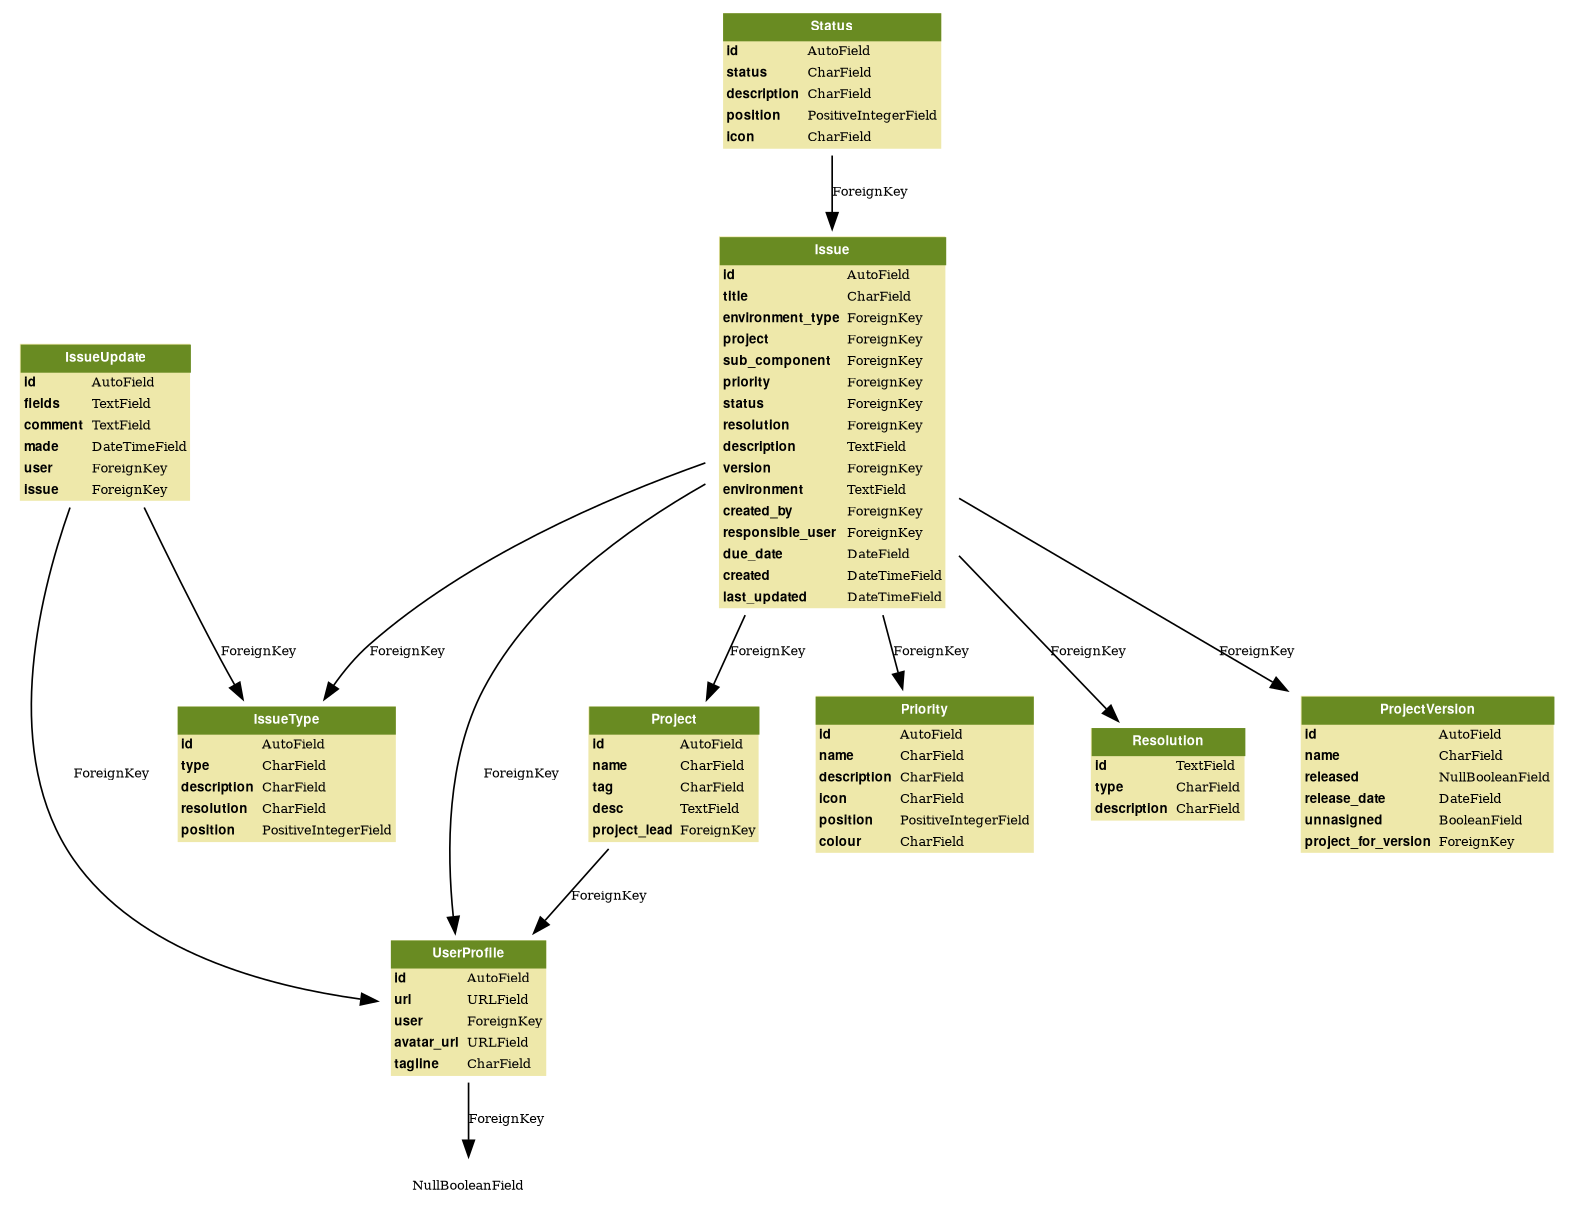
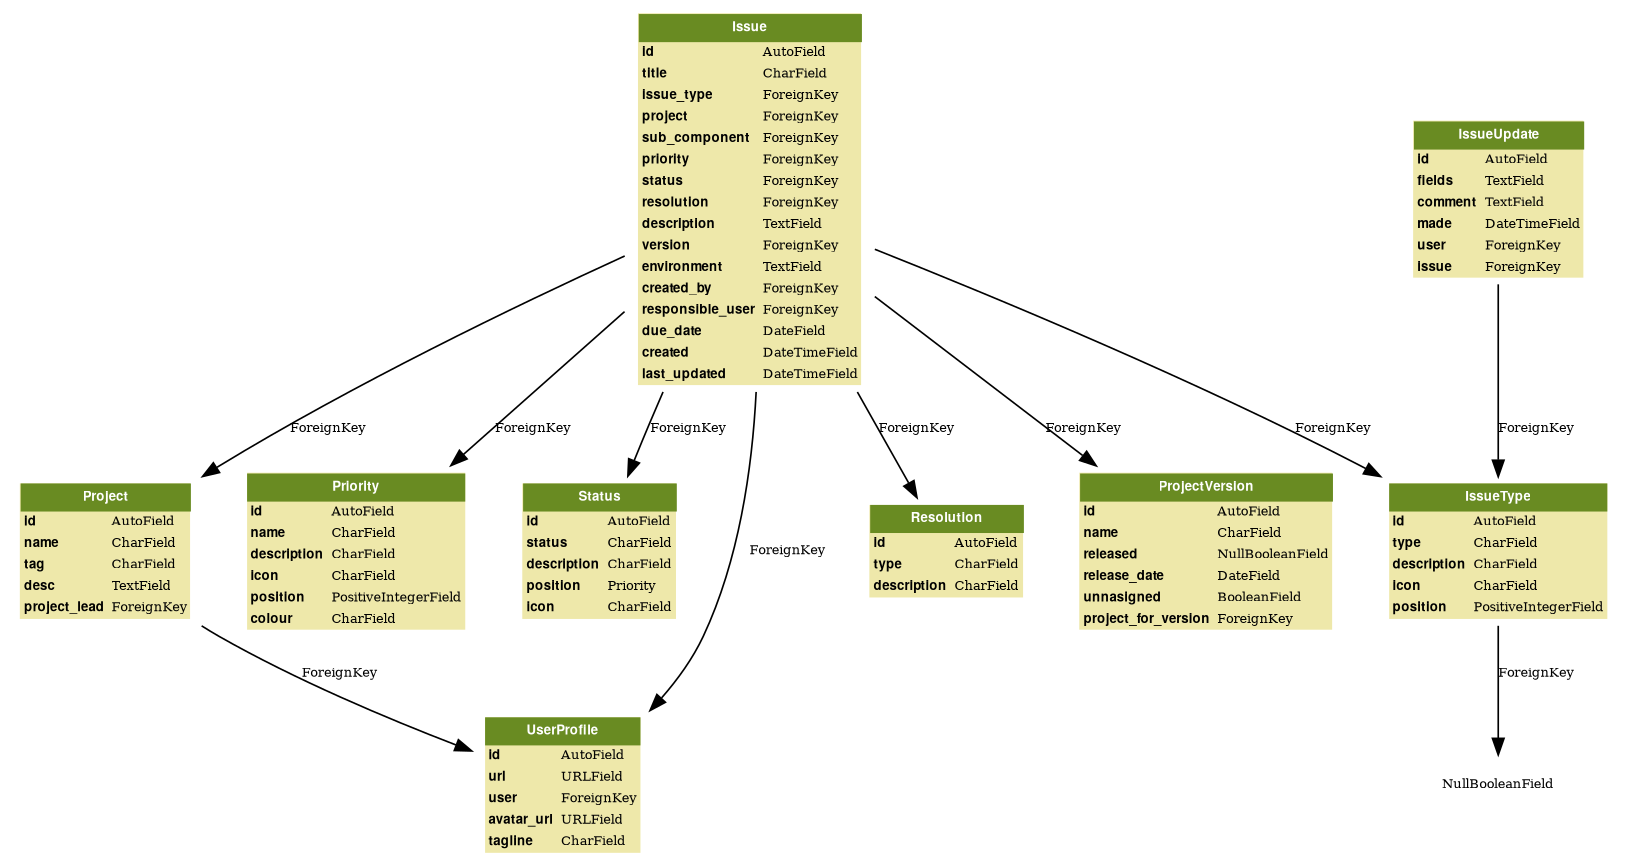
node "Status": text "PositiveIntegerField" -> "Priority"
edge "Status" -> "Issue": reversed
node "Issue": text "environment_type" -> "issue_type"
node "Resolution": text "TextField" -> "AutoField"
node "IssueType": text "resolution" -> "icon"
edge "IssueUpdate" -> "UserProfile": removed, label "ForeignKey"
edge "UserProfile" -> "NullBooleanField": now "IssueType" -> "NullBooleanField"
